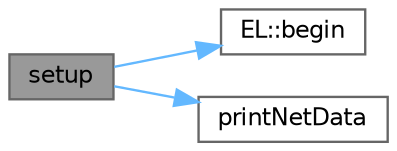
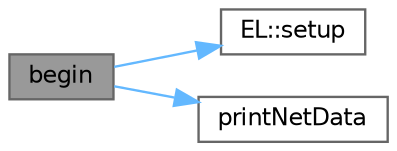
node "EL::begin": label "EL::begin" -> "EL::setup"
node "setup": label "setup" -> "begin"
